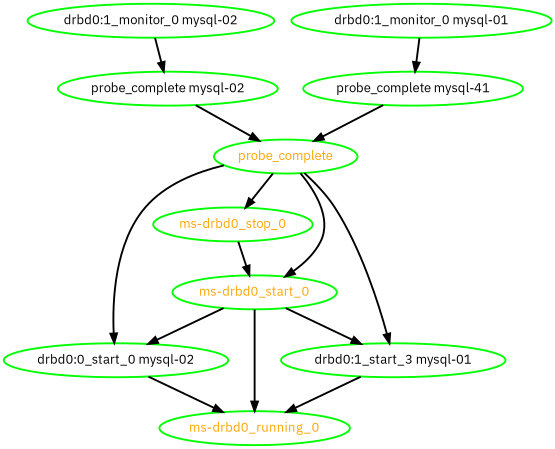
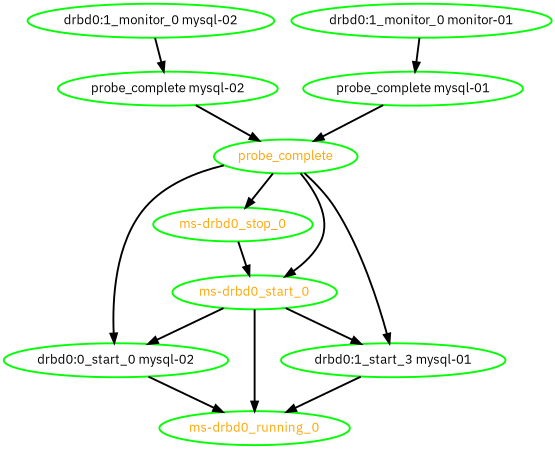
node "drbd0:1_monitor_0 mysql-01": label "drbd0:1_monitor_0 mysql-01" -> "drbd0:1_monitor_0 monitor-01"
node "probe_complete mysql-41": label "probe_complete mysql-41" -> "probe_complete mysql-01"
